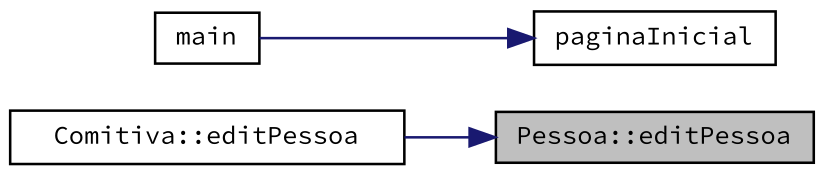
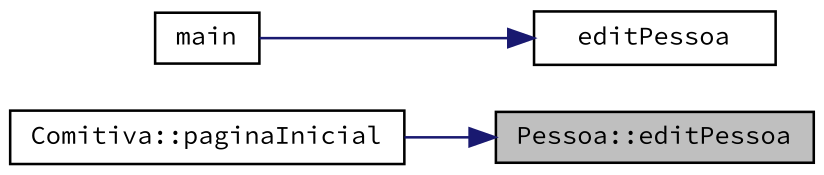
node "paginaInicial": label "paginaInicial" -> "editPessoa"
node "Comitiva::editPessoa": label "Comitiva::editPessoa" -> "Comitiva::paginaInicial"
